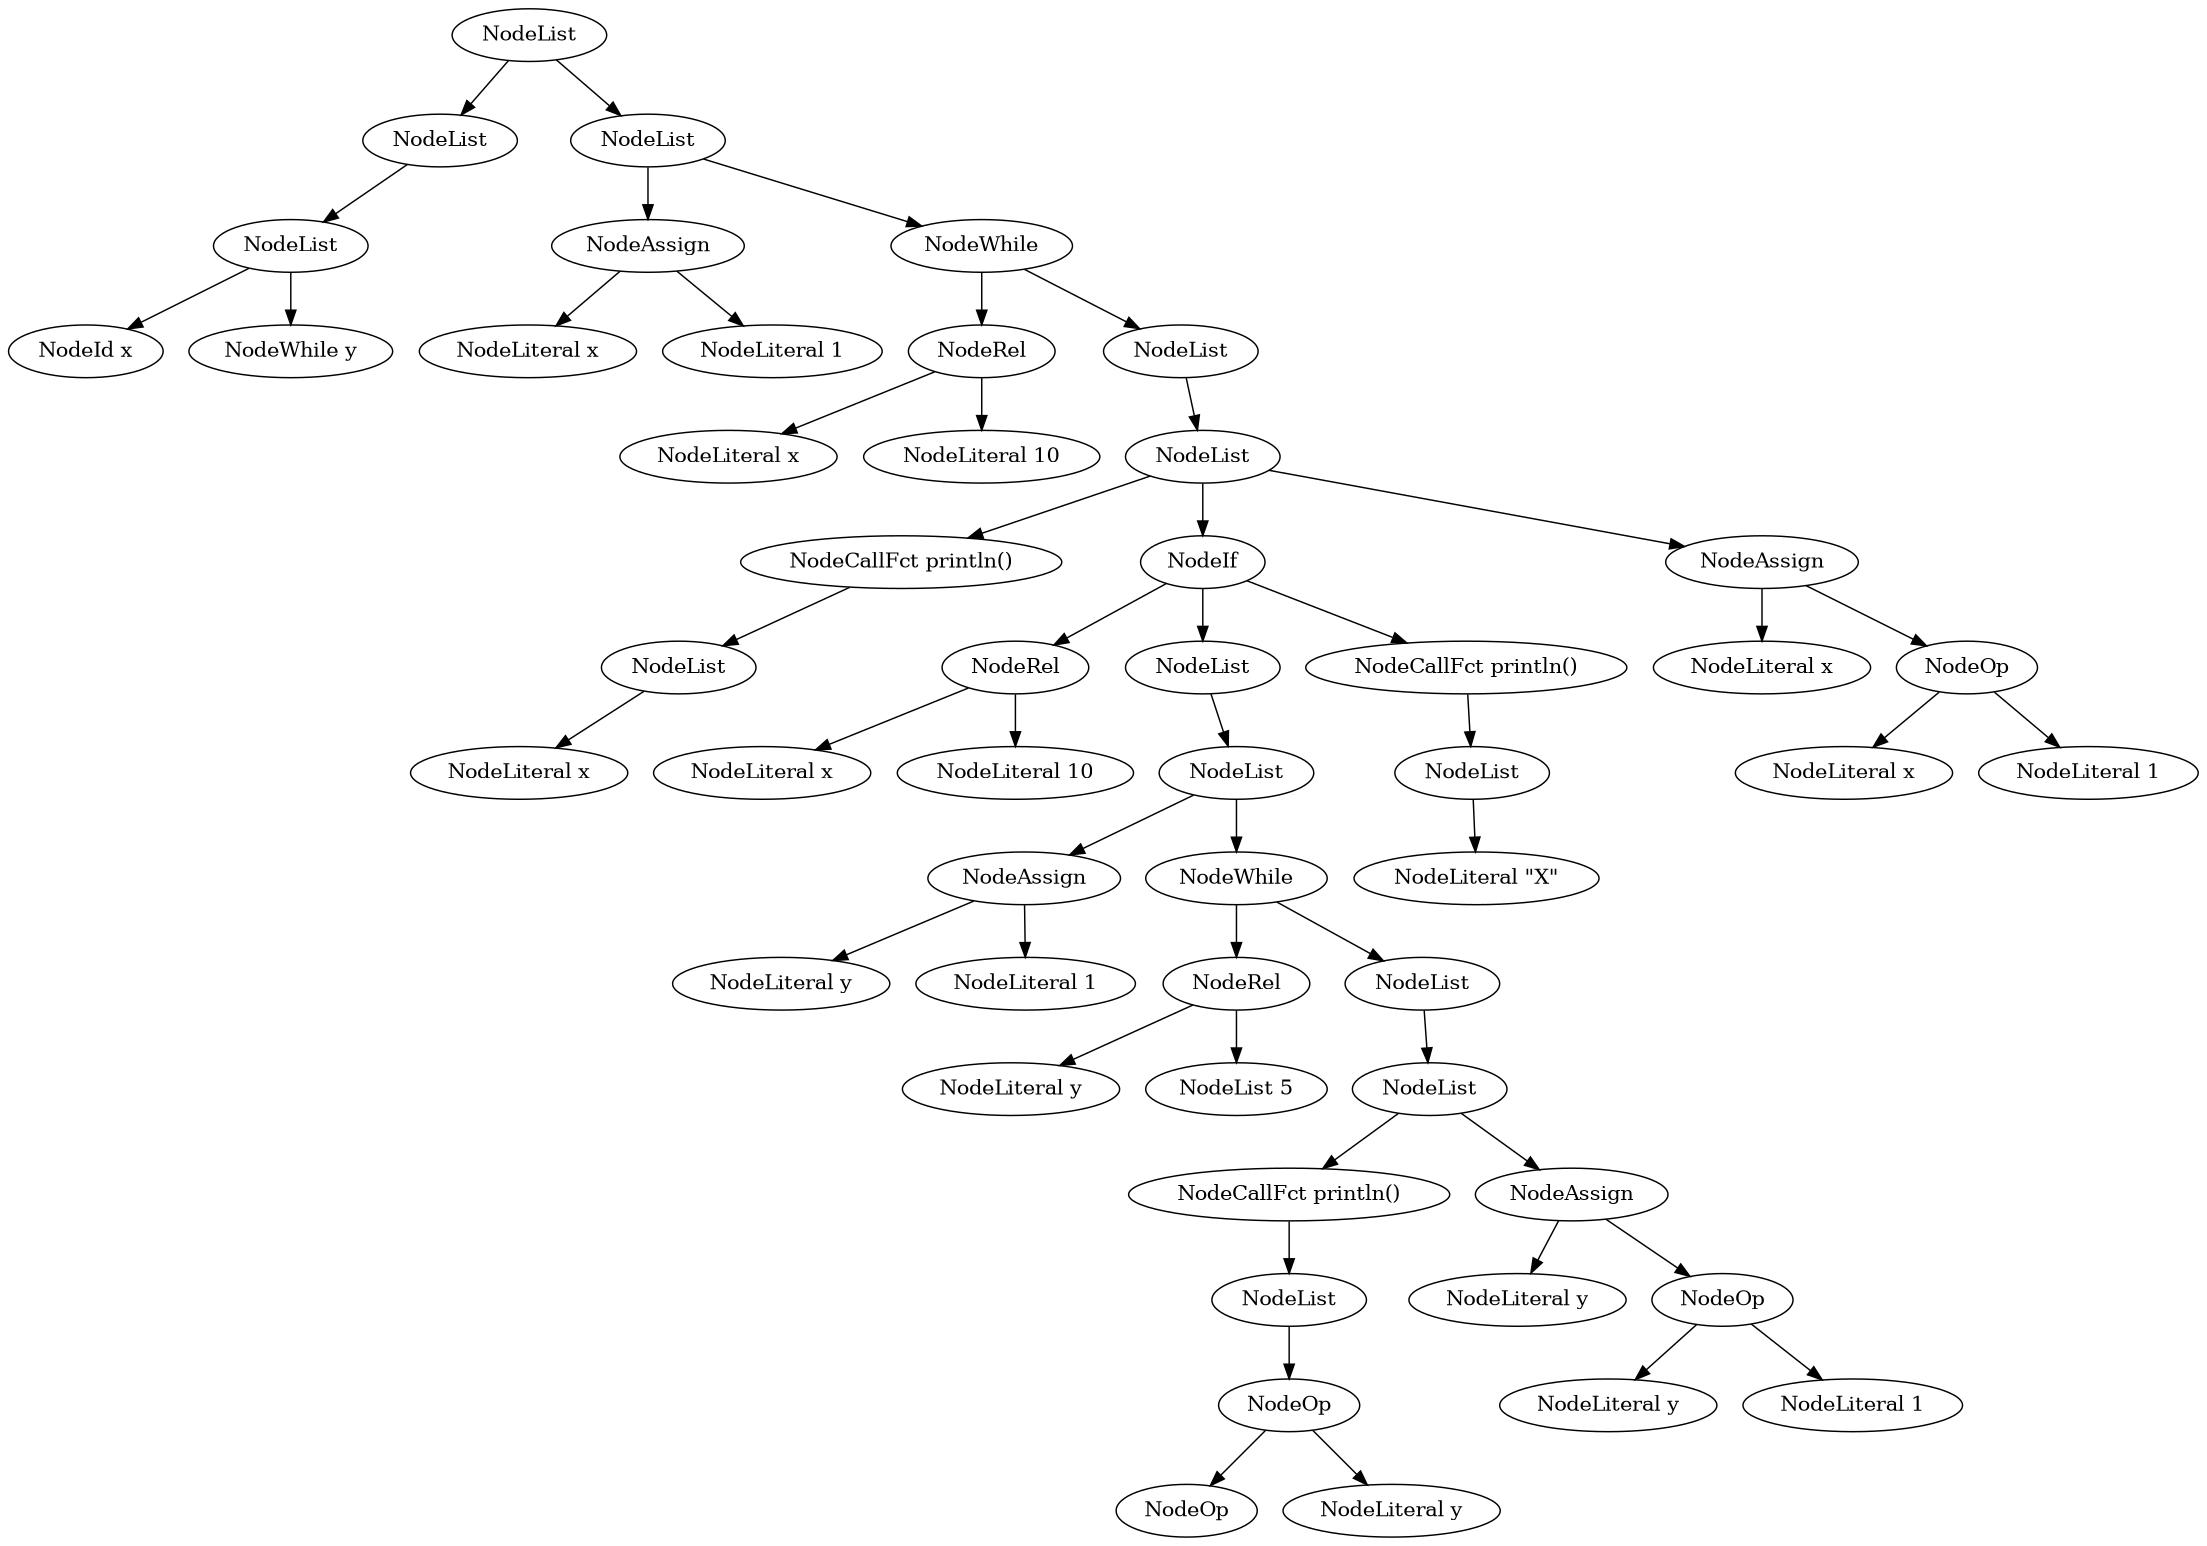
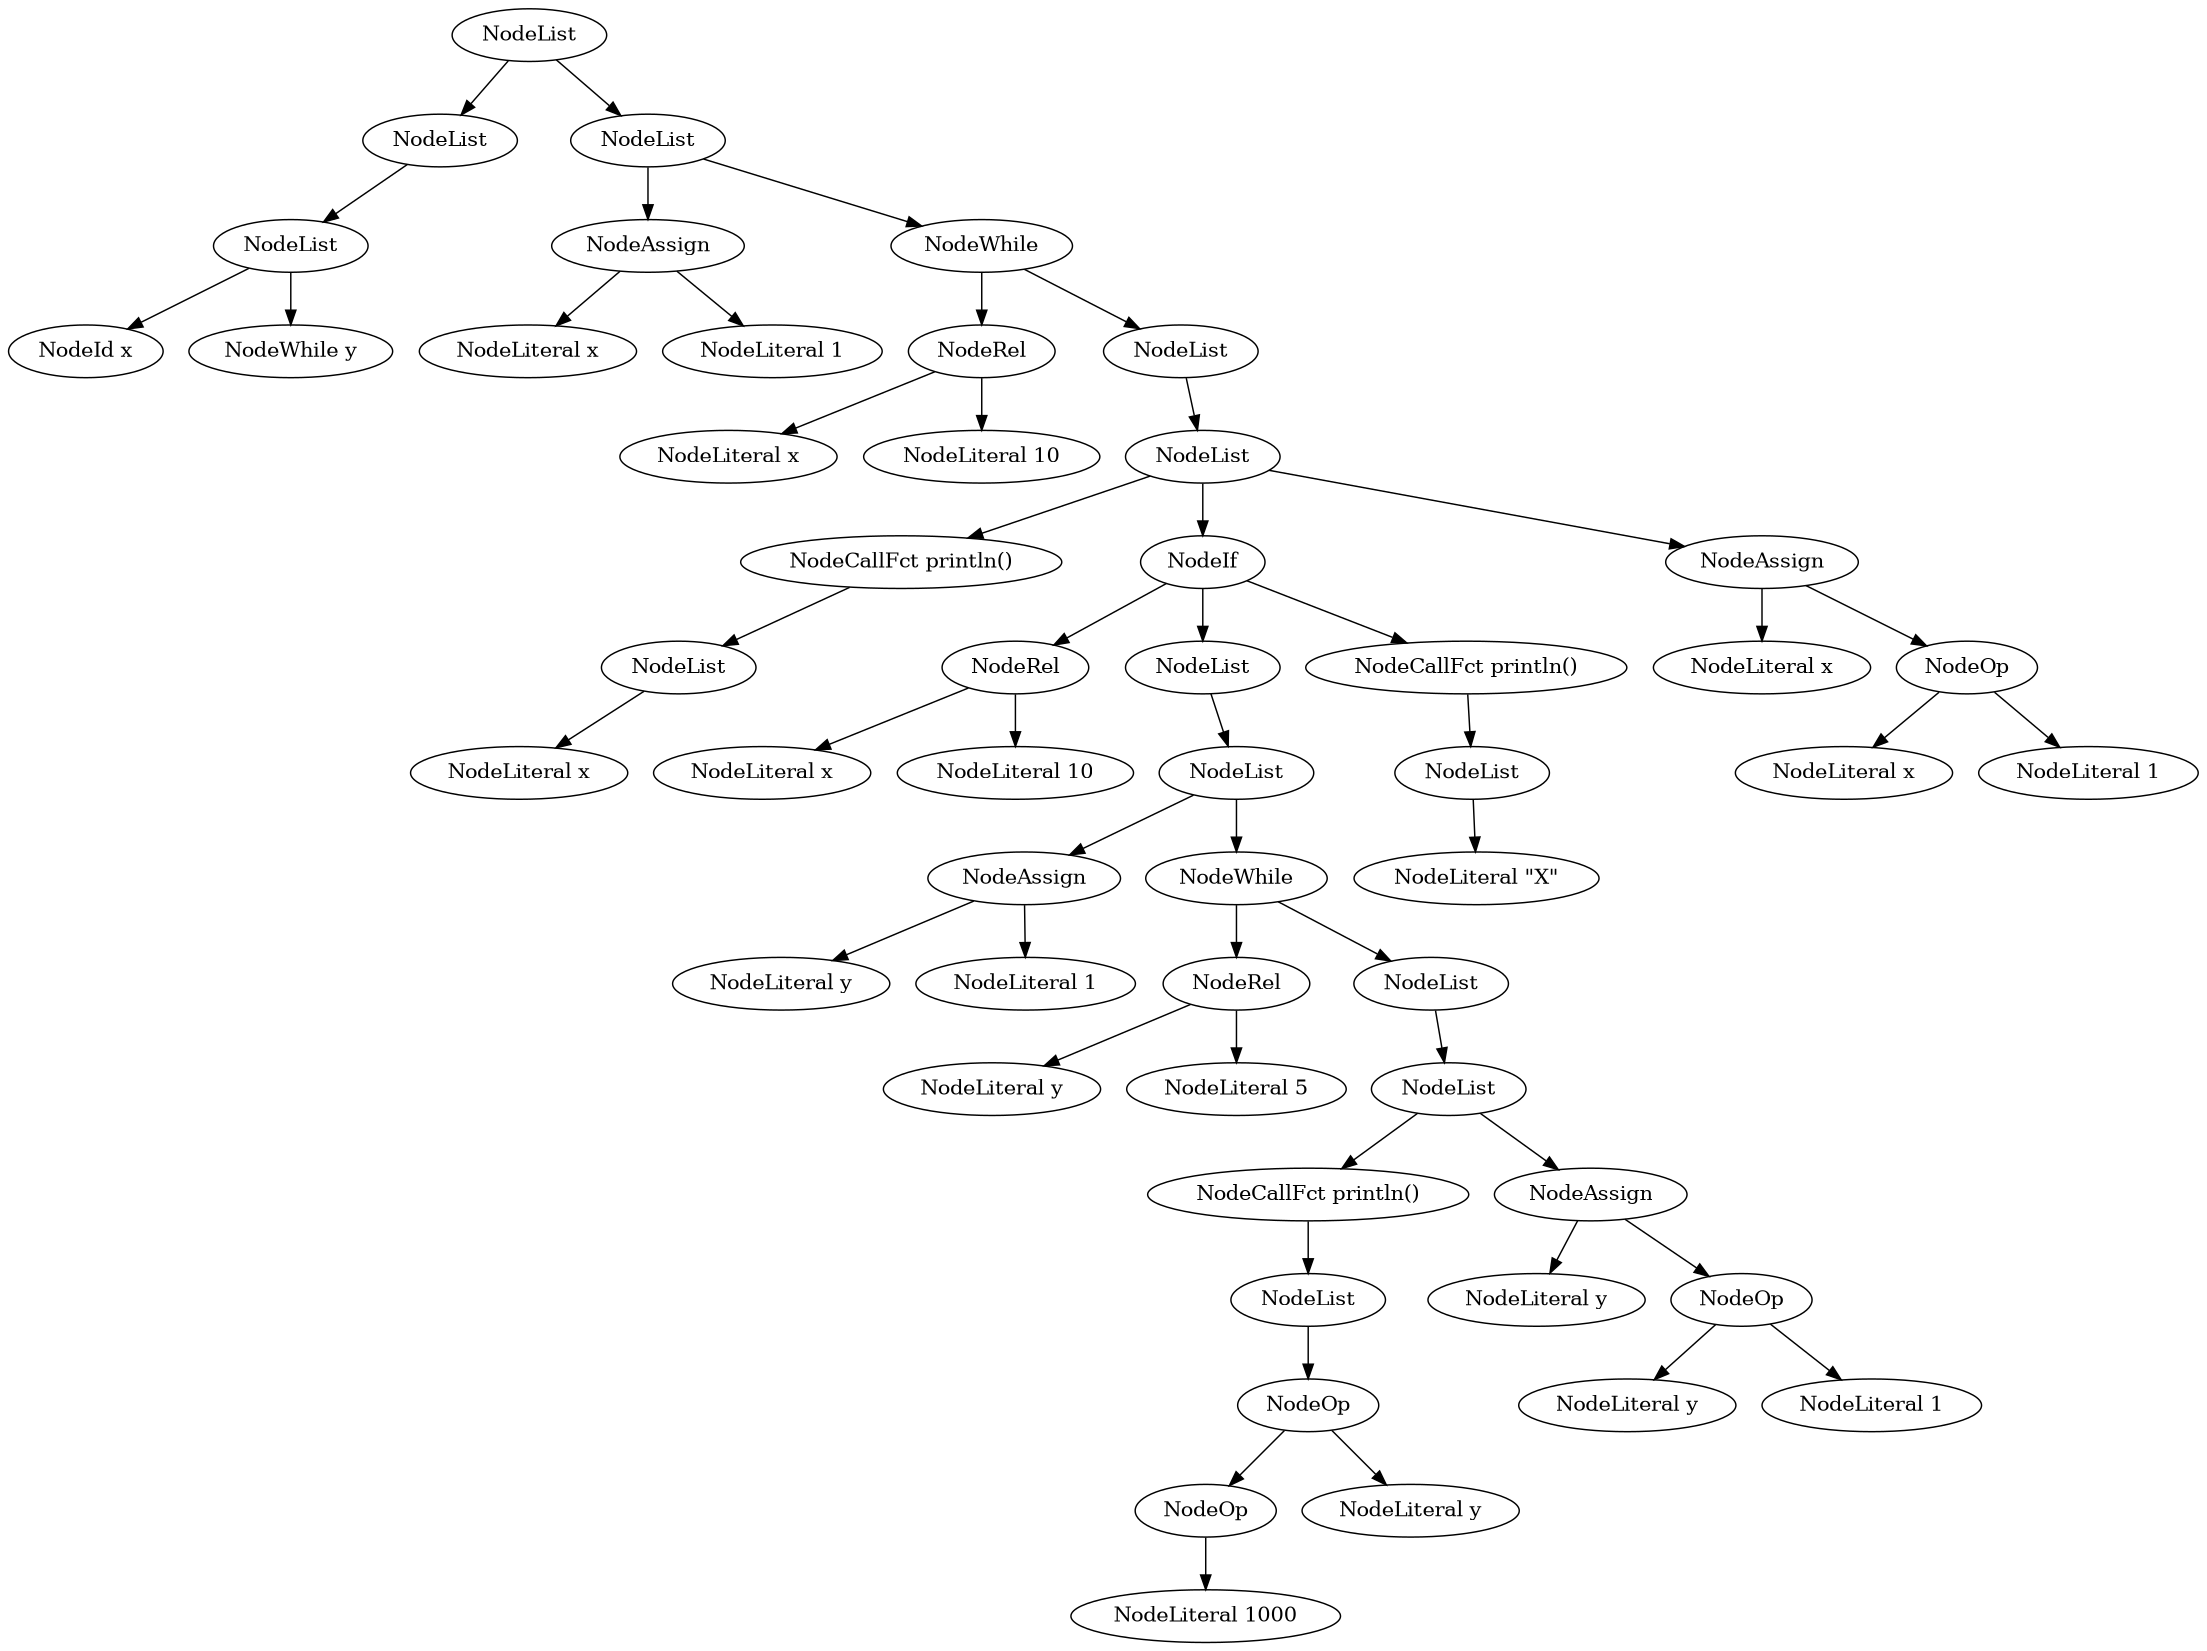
node "NodeList 5": label "NodeList 5" -> "NodeLiteral 5"
node "NodeLiteral 1000": added
